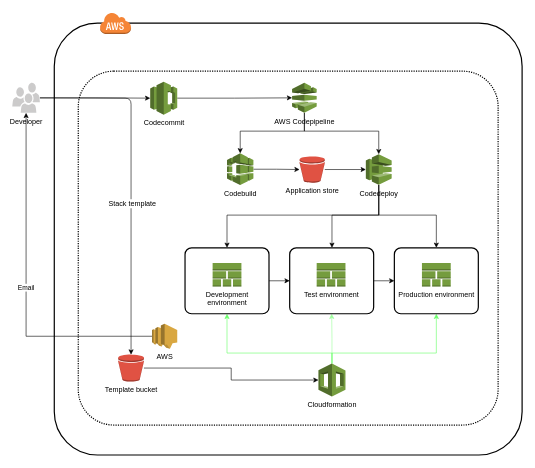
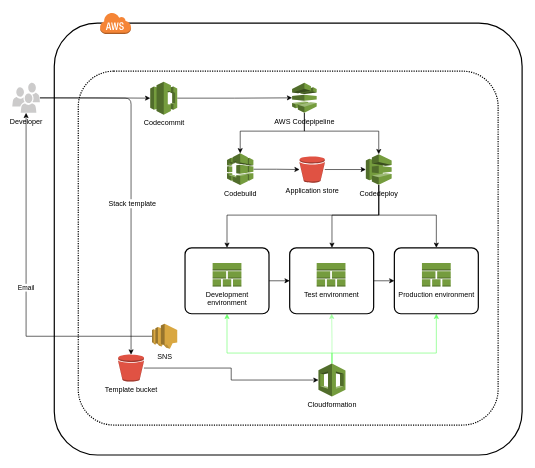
node "AWS": label "AWS" -> "SNS"
